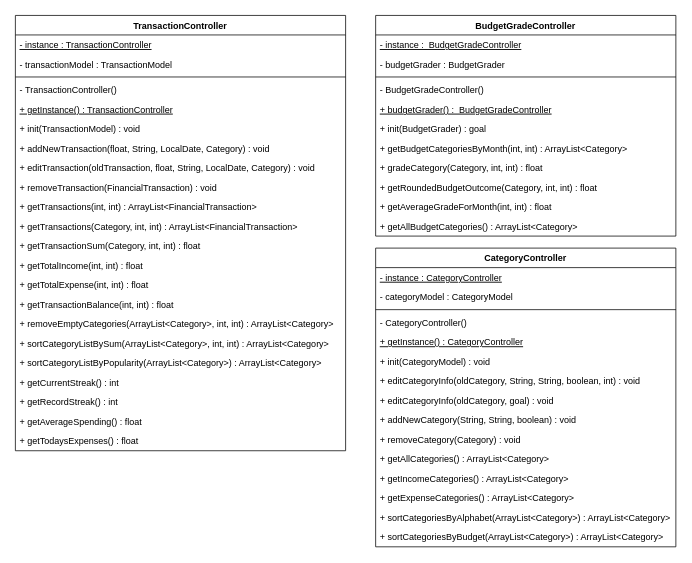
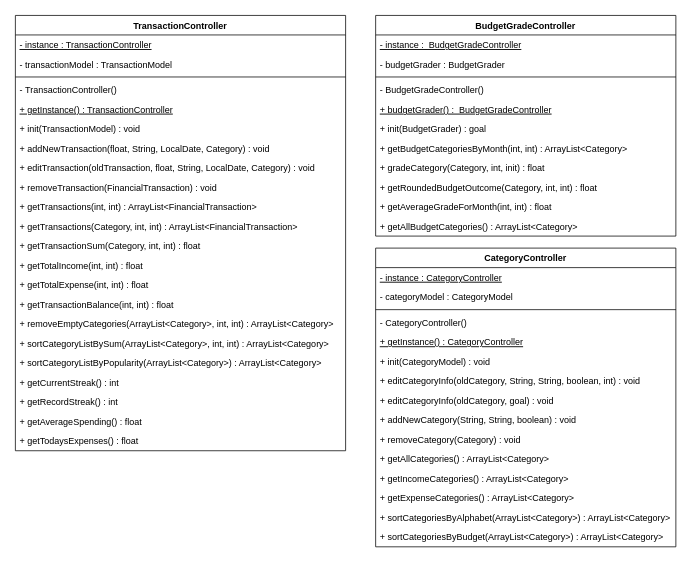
node "+ gradeCategory(Category, int, int) : float": label "+ gradeCategory(Category, int, int) : float" -> "+ gradeCategory(Category, int, init) : float"
